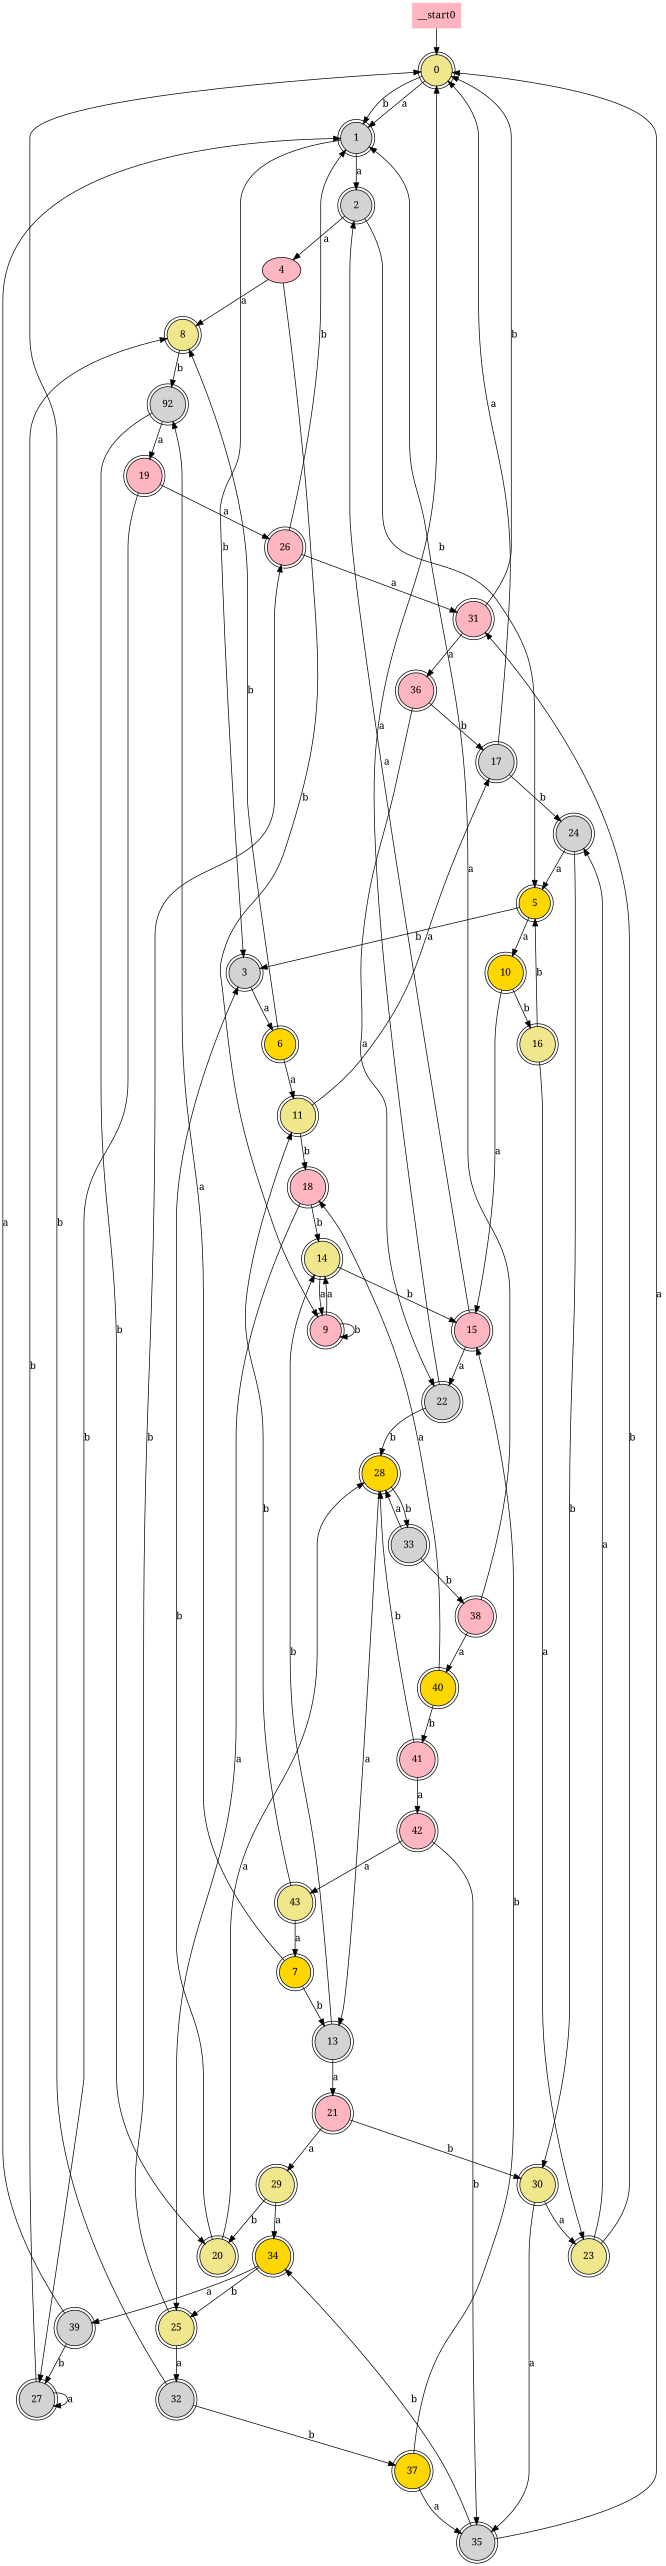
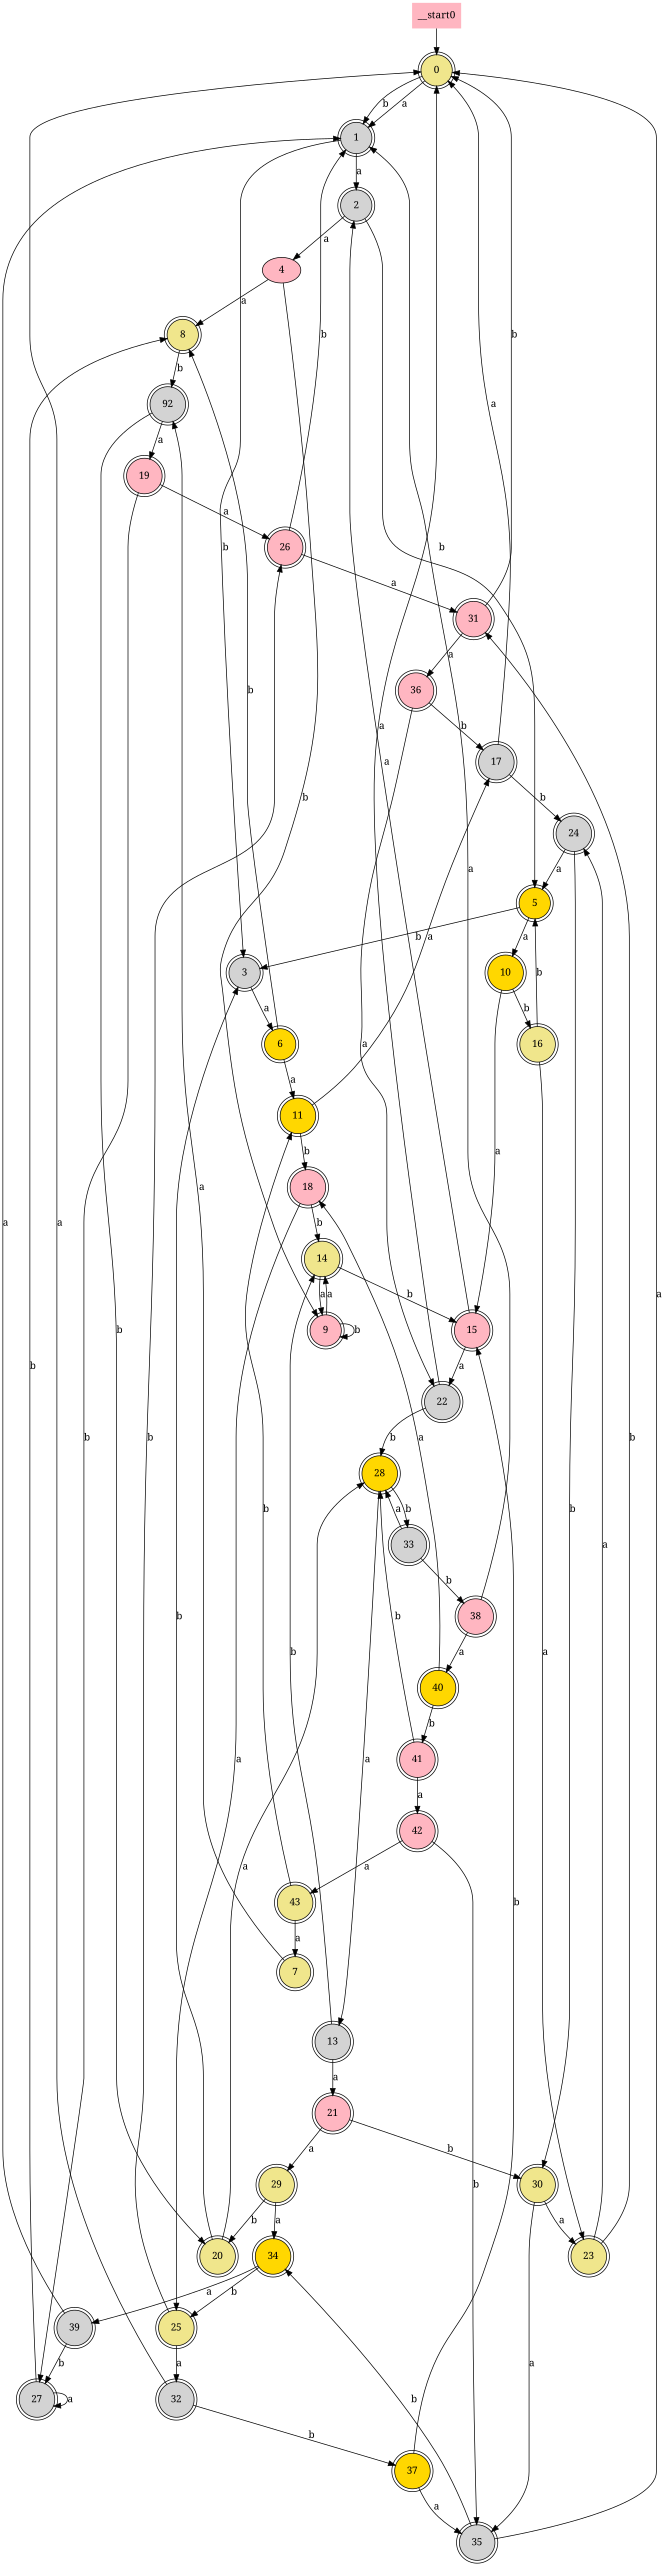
node "11": fillcolor khaki -> gold
edge "32" -> "0": label "b" -> "a"
node "7": fillcolor gold -> khaki
edge "7" -> "13": removed, label "b"
